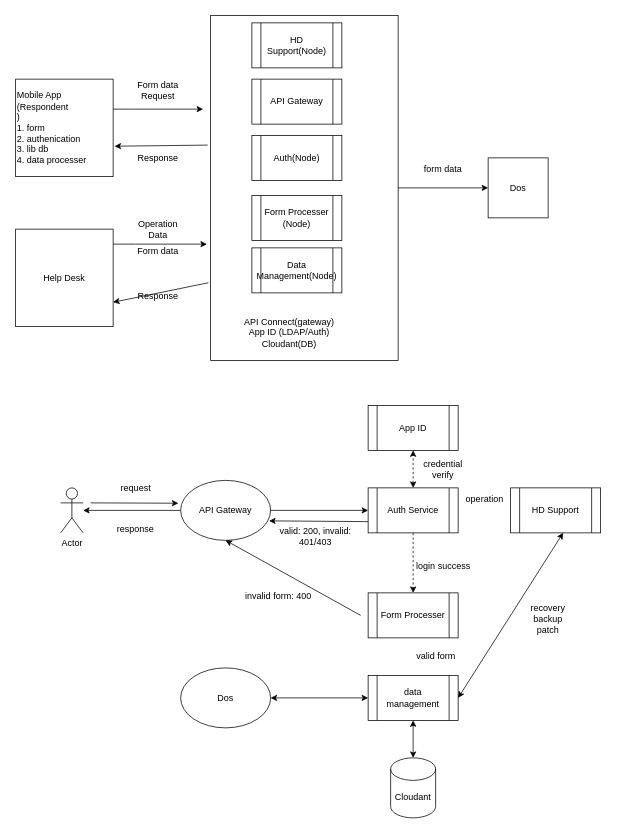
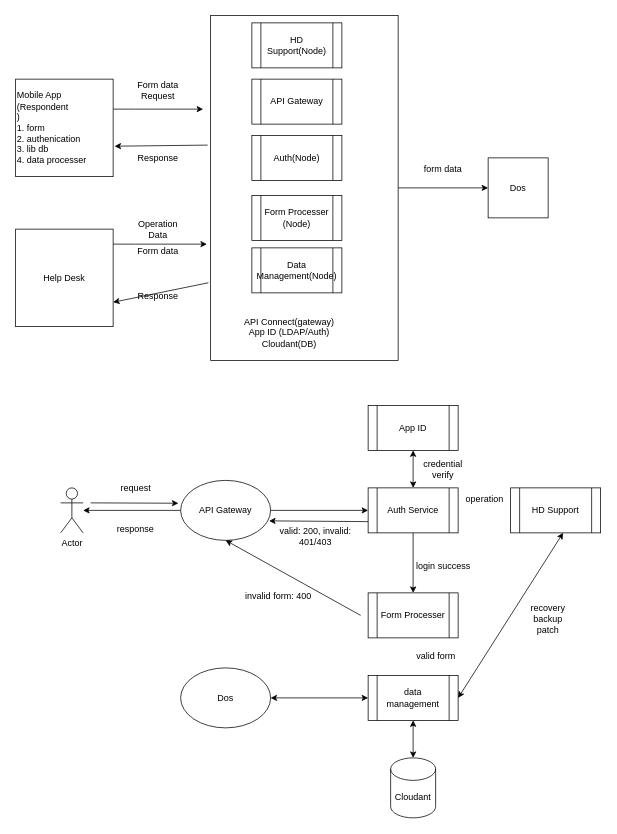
edge "App ID" -- "Auth Service": style dashed -> solid
edge "Auth Service" -> "Form Processer": style dashed -> solid
